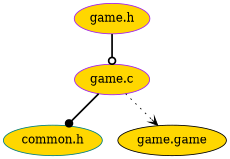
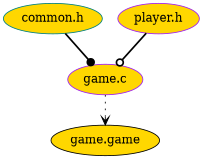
node "game.h": label "game.h" -> "player.h"
edge "game.c" -> "common.h": reversed
